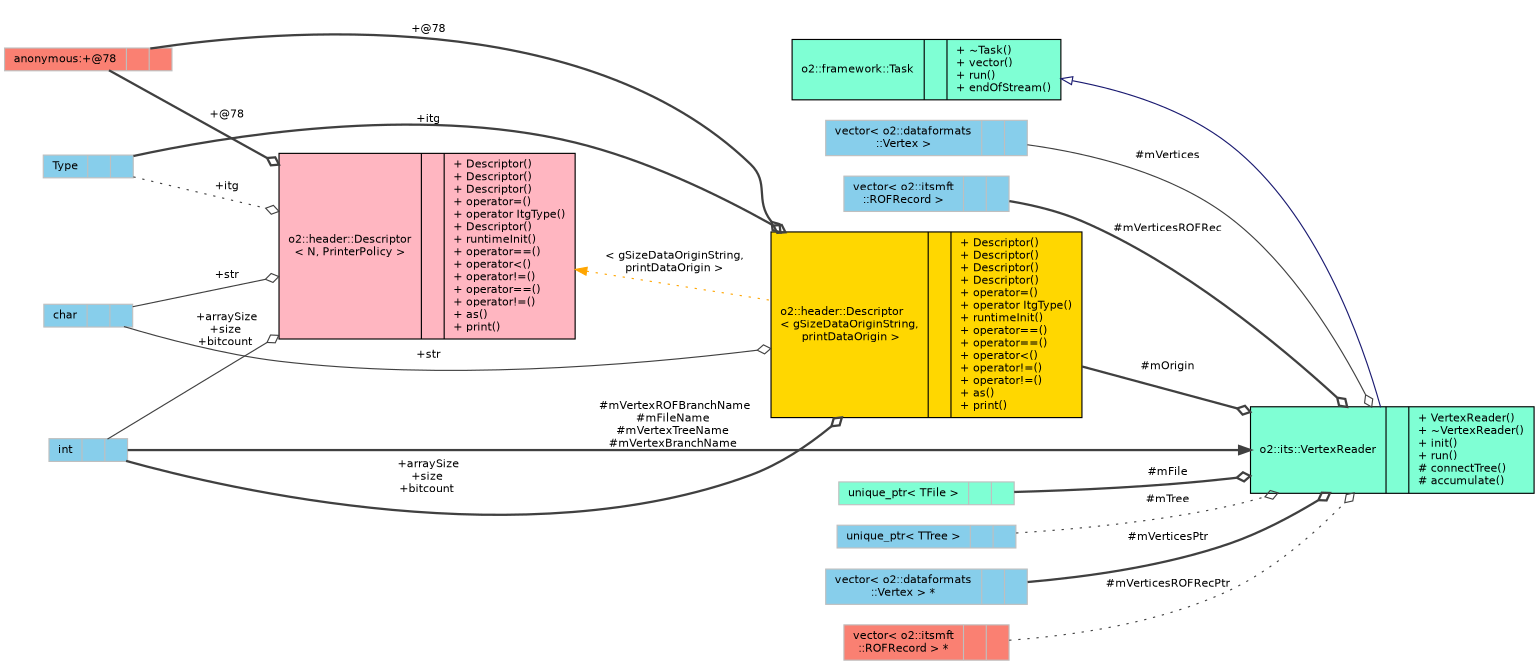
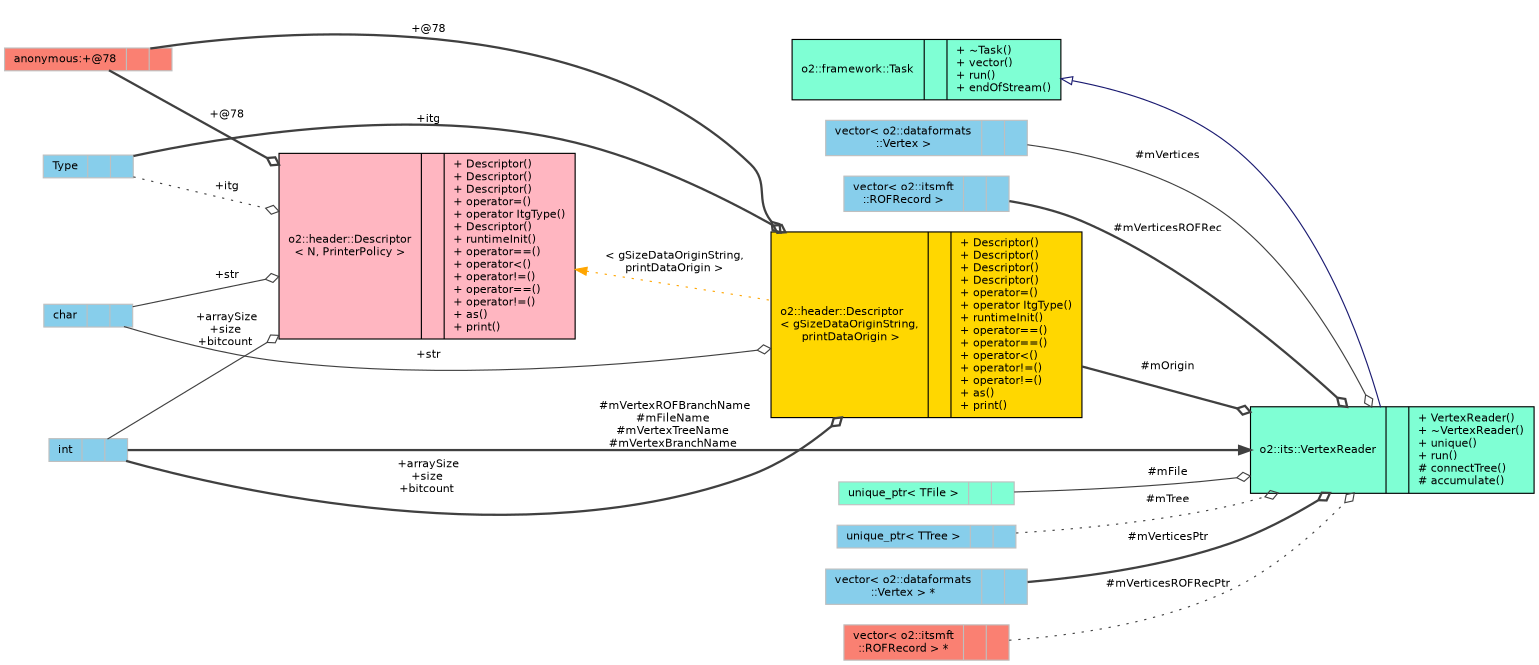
node "o2::its::VertexReader": text "+ init()" -> "+ unique()"
edge "unique_ptr< TFile >" -> "o2::its::VertexReader": style bold -> solid
